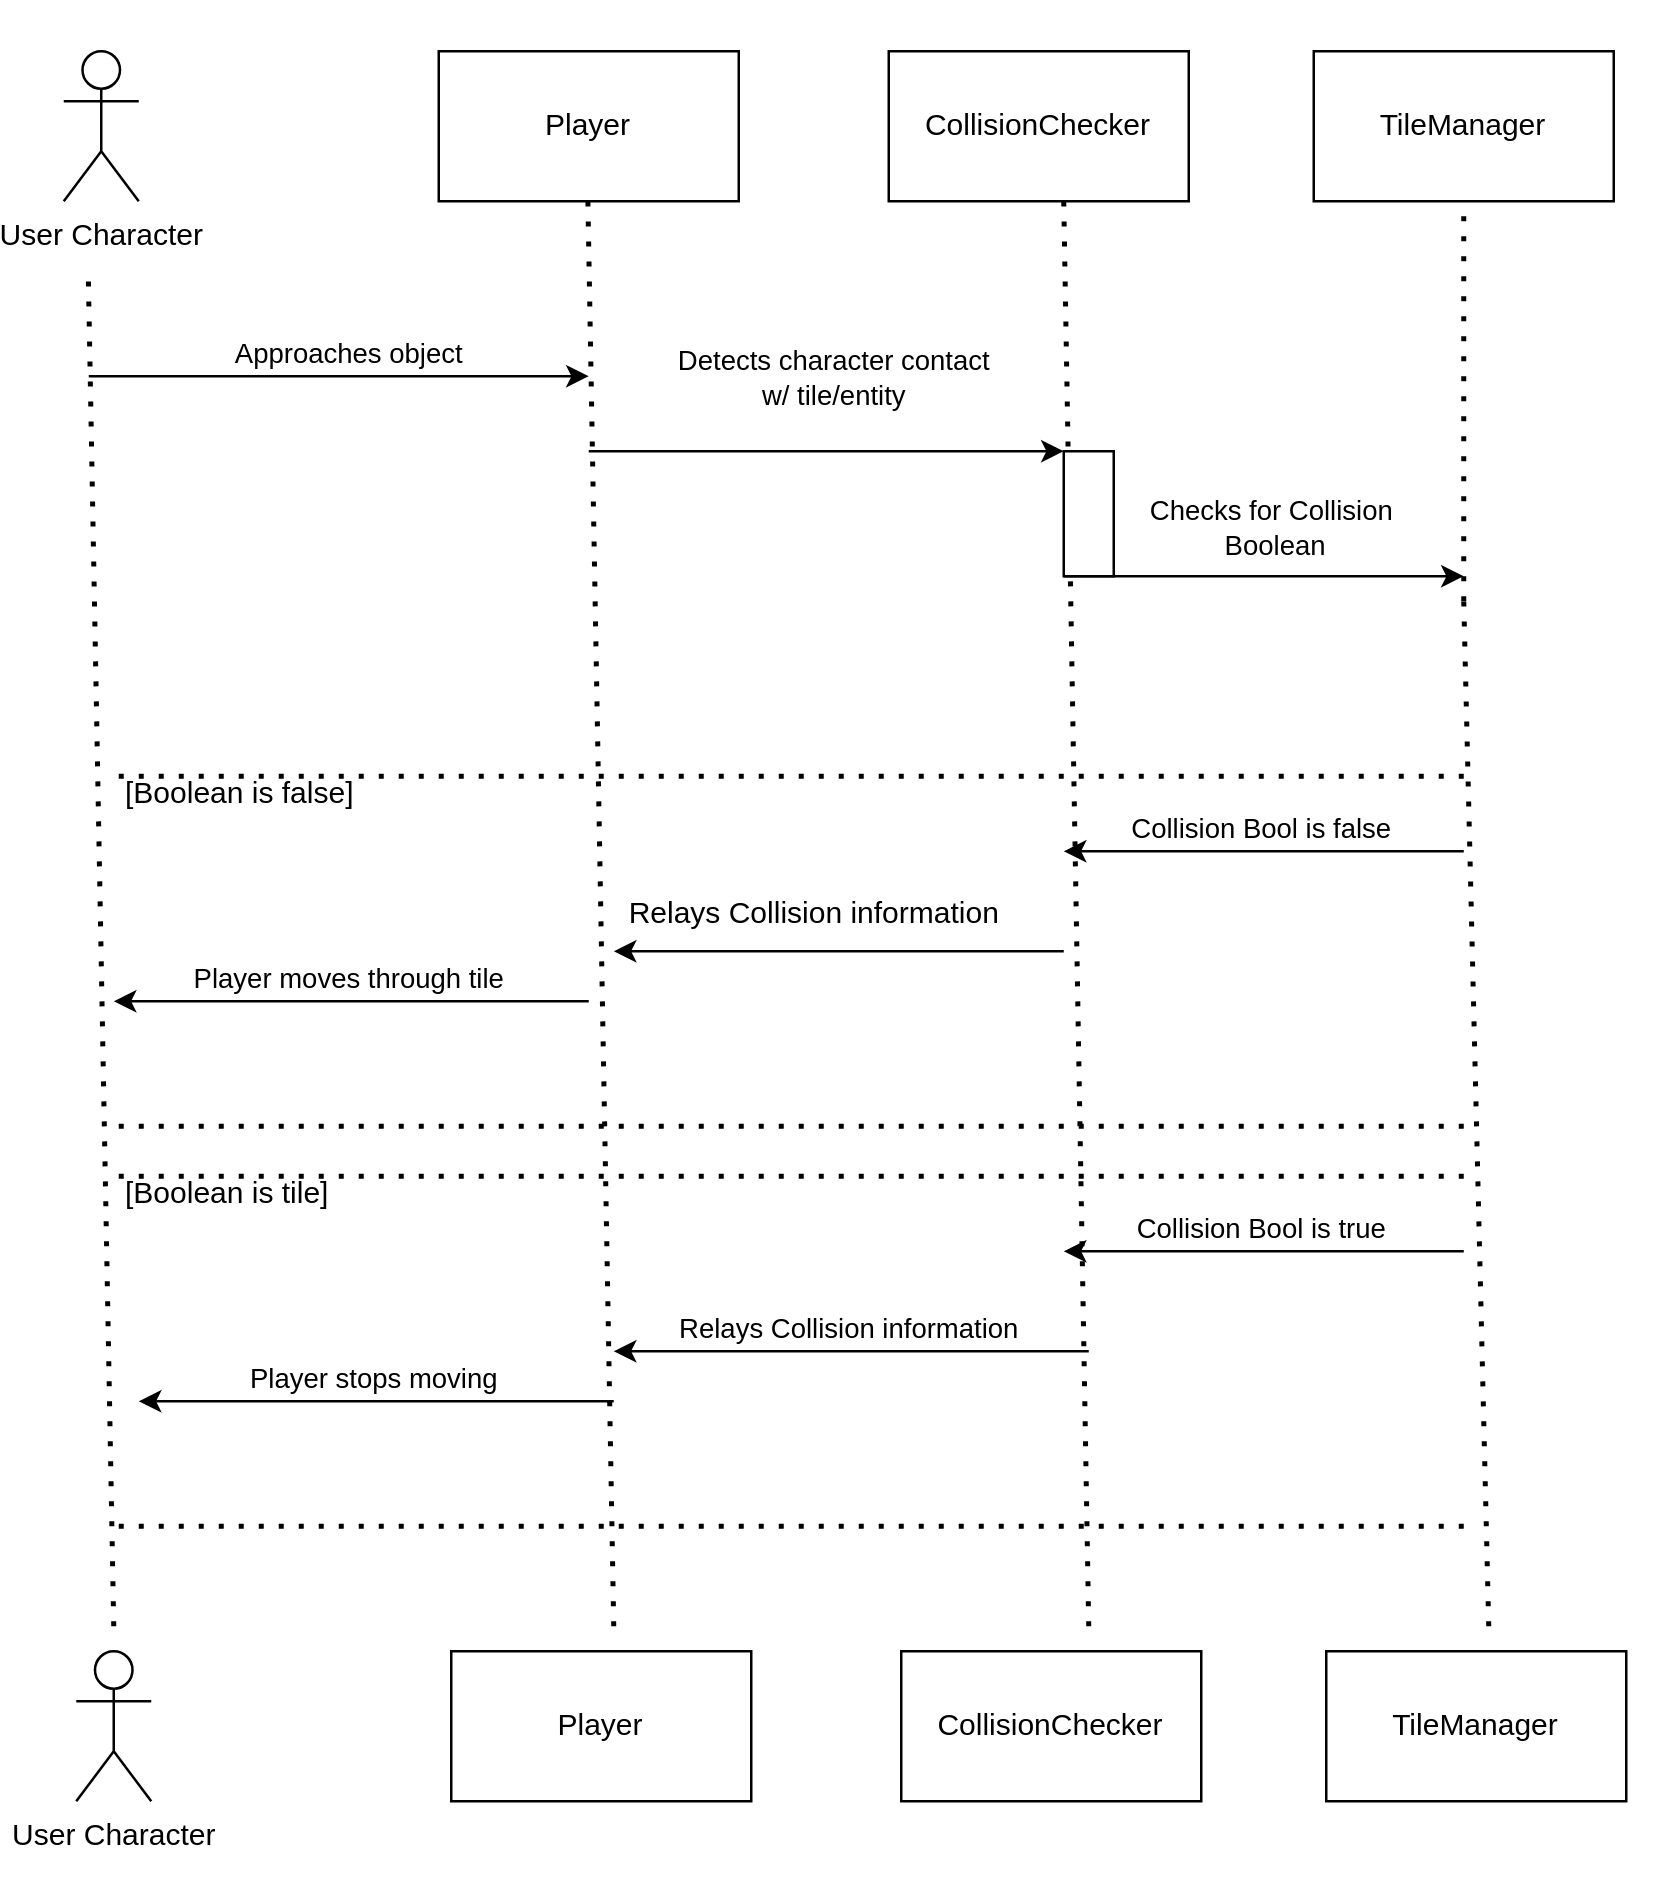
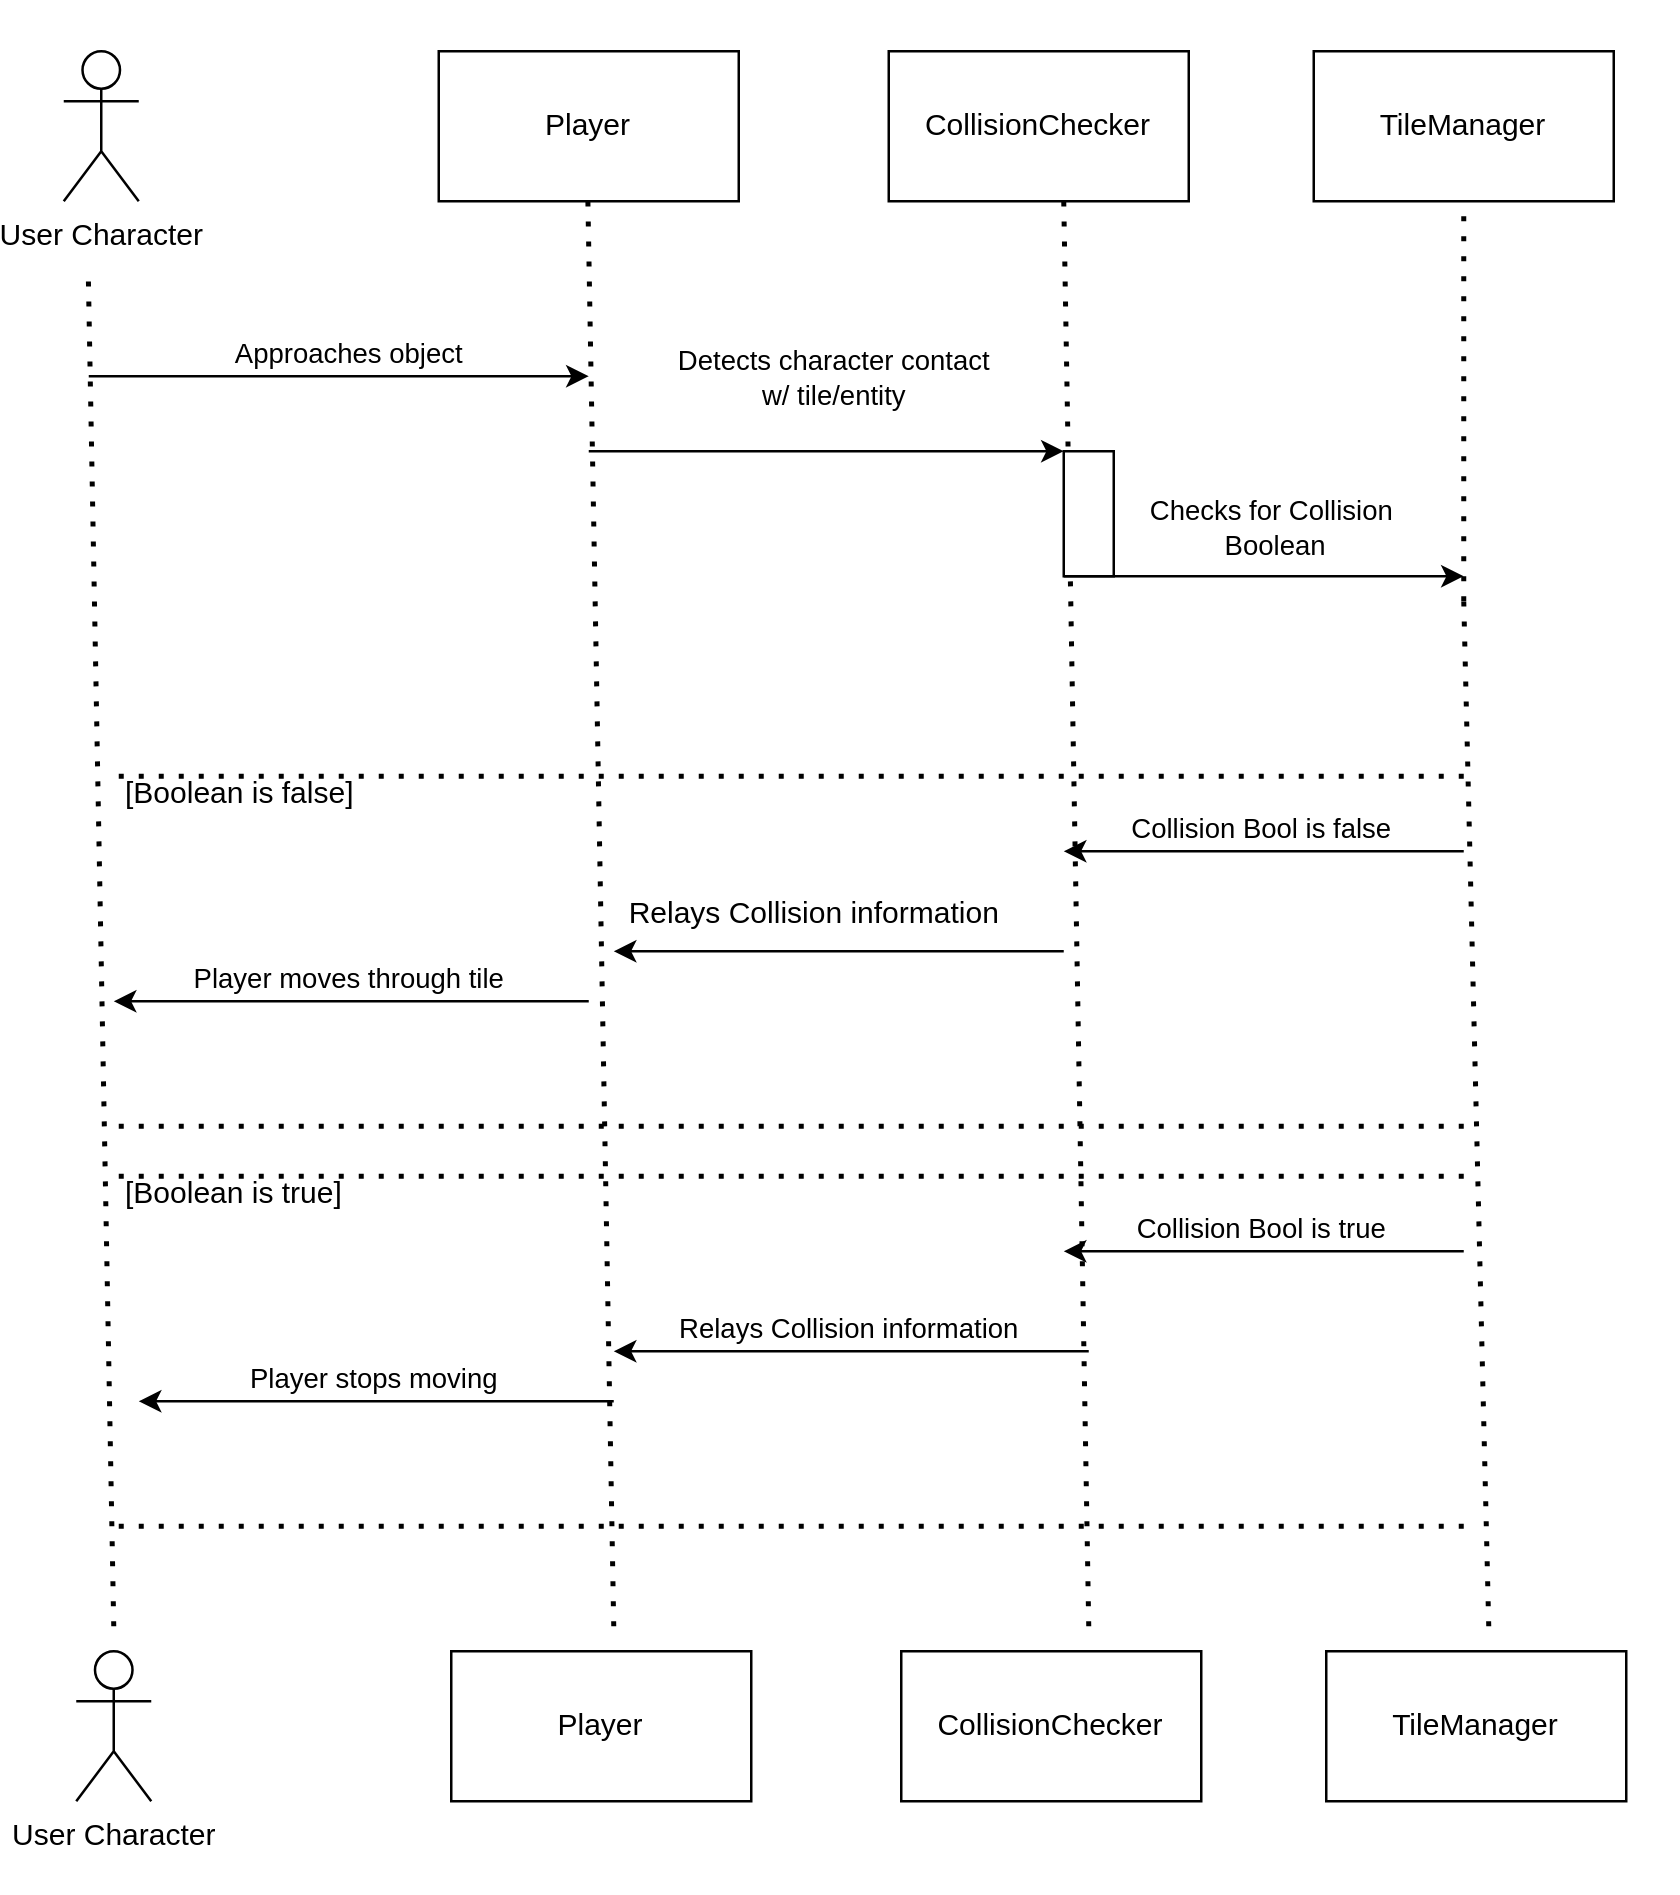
node "[Boolean is tile]": label "[Boolean is tile]" -> "[Boolean is true]"
